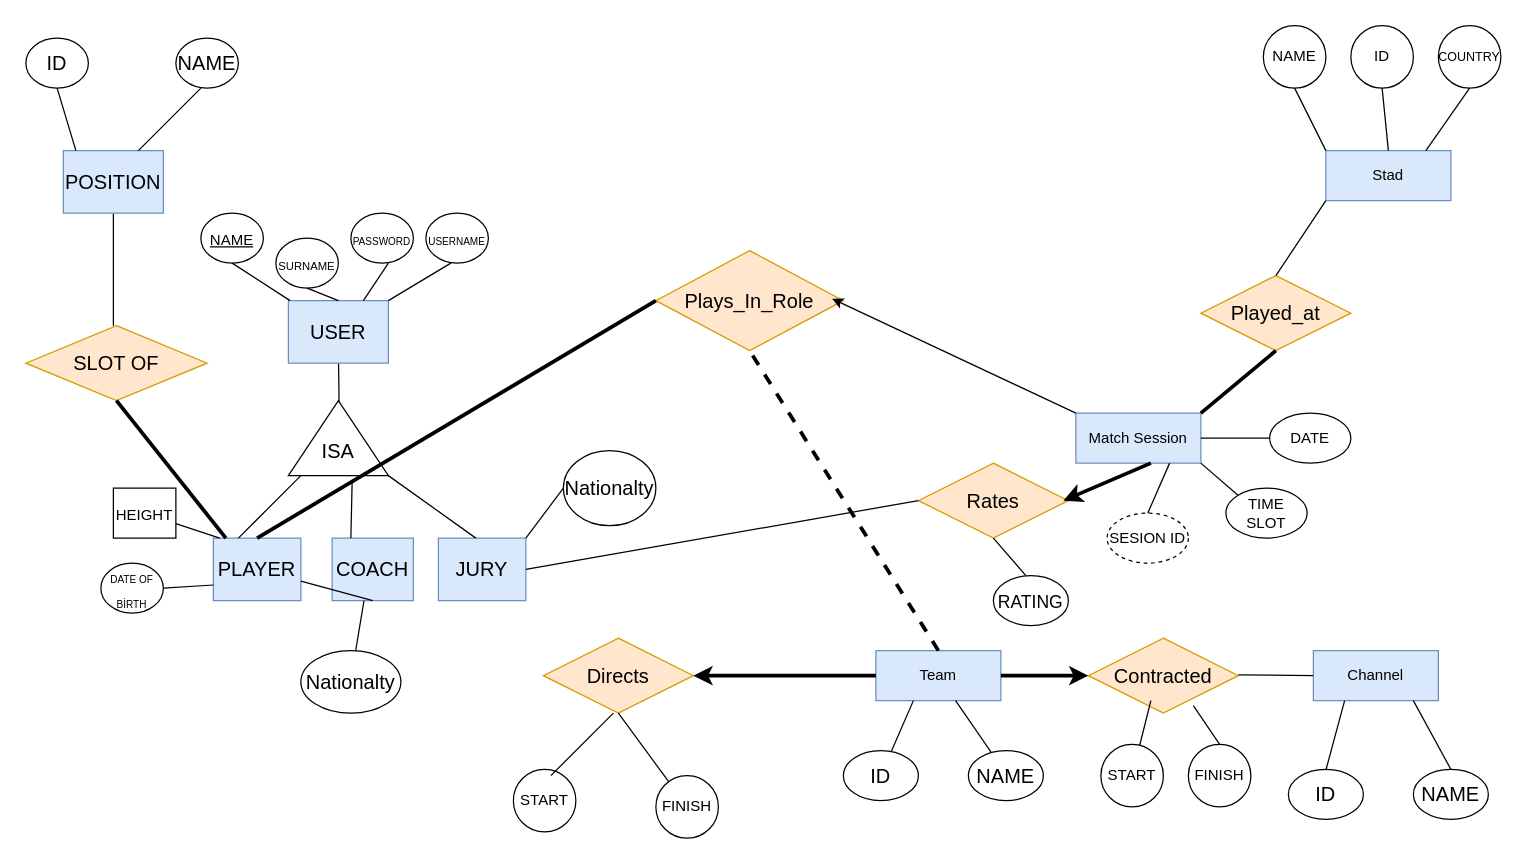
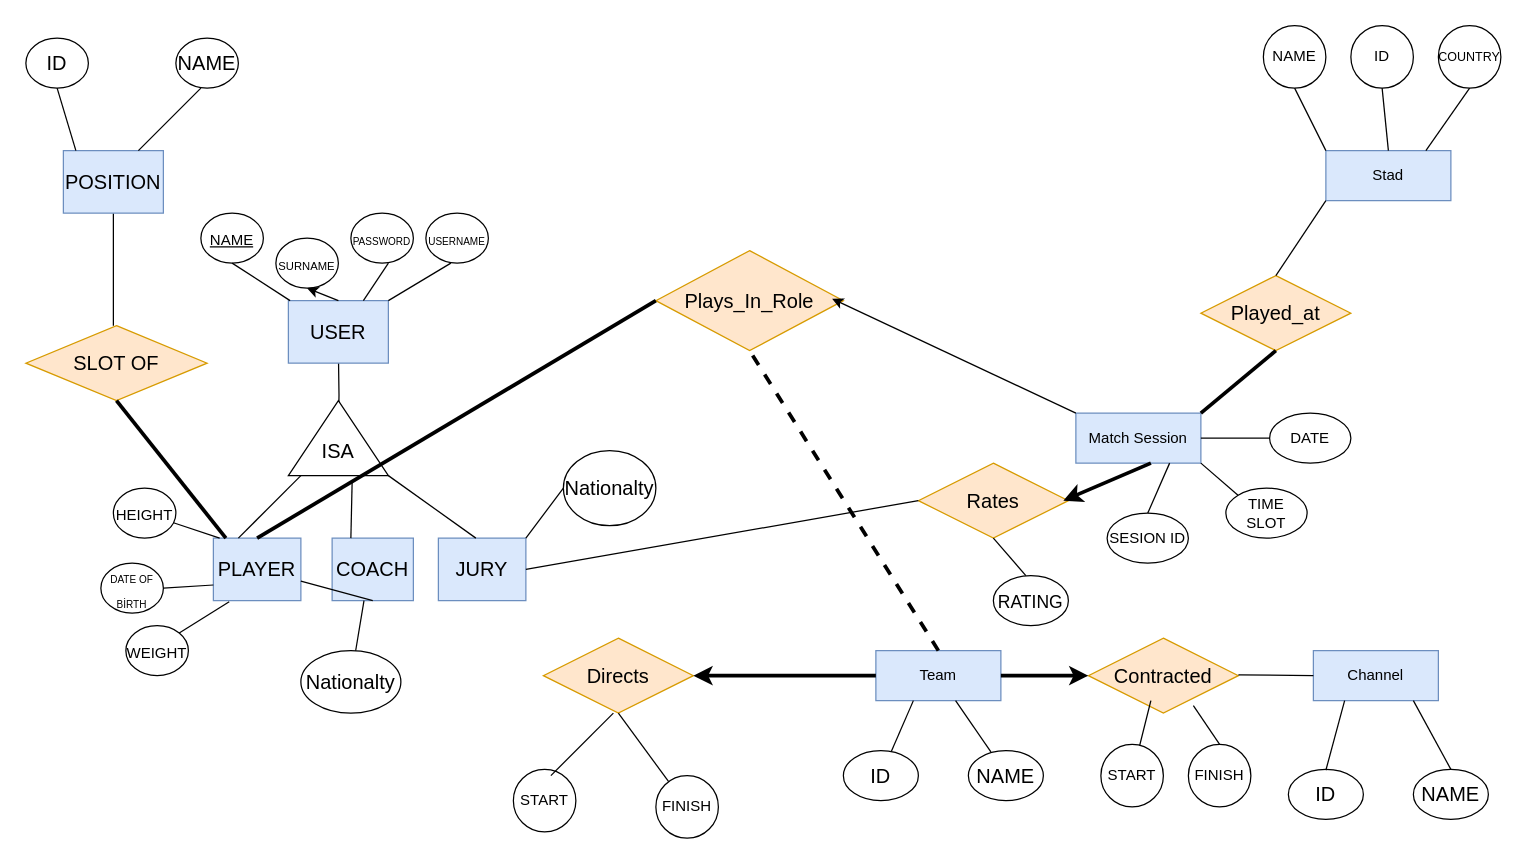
edge "SURNAME" -- "USER": arrowhead none -> classic
node "HEIGHT": shape rectangle -> ellipse
node "SESION ID": style dashed -> solid
edge "PLAYER" -- "WEIGHT": added
node "WEIGHT": added
